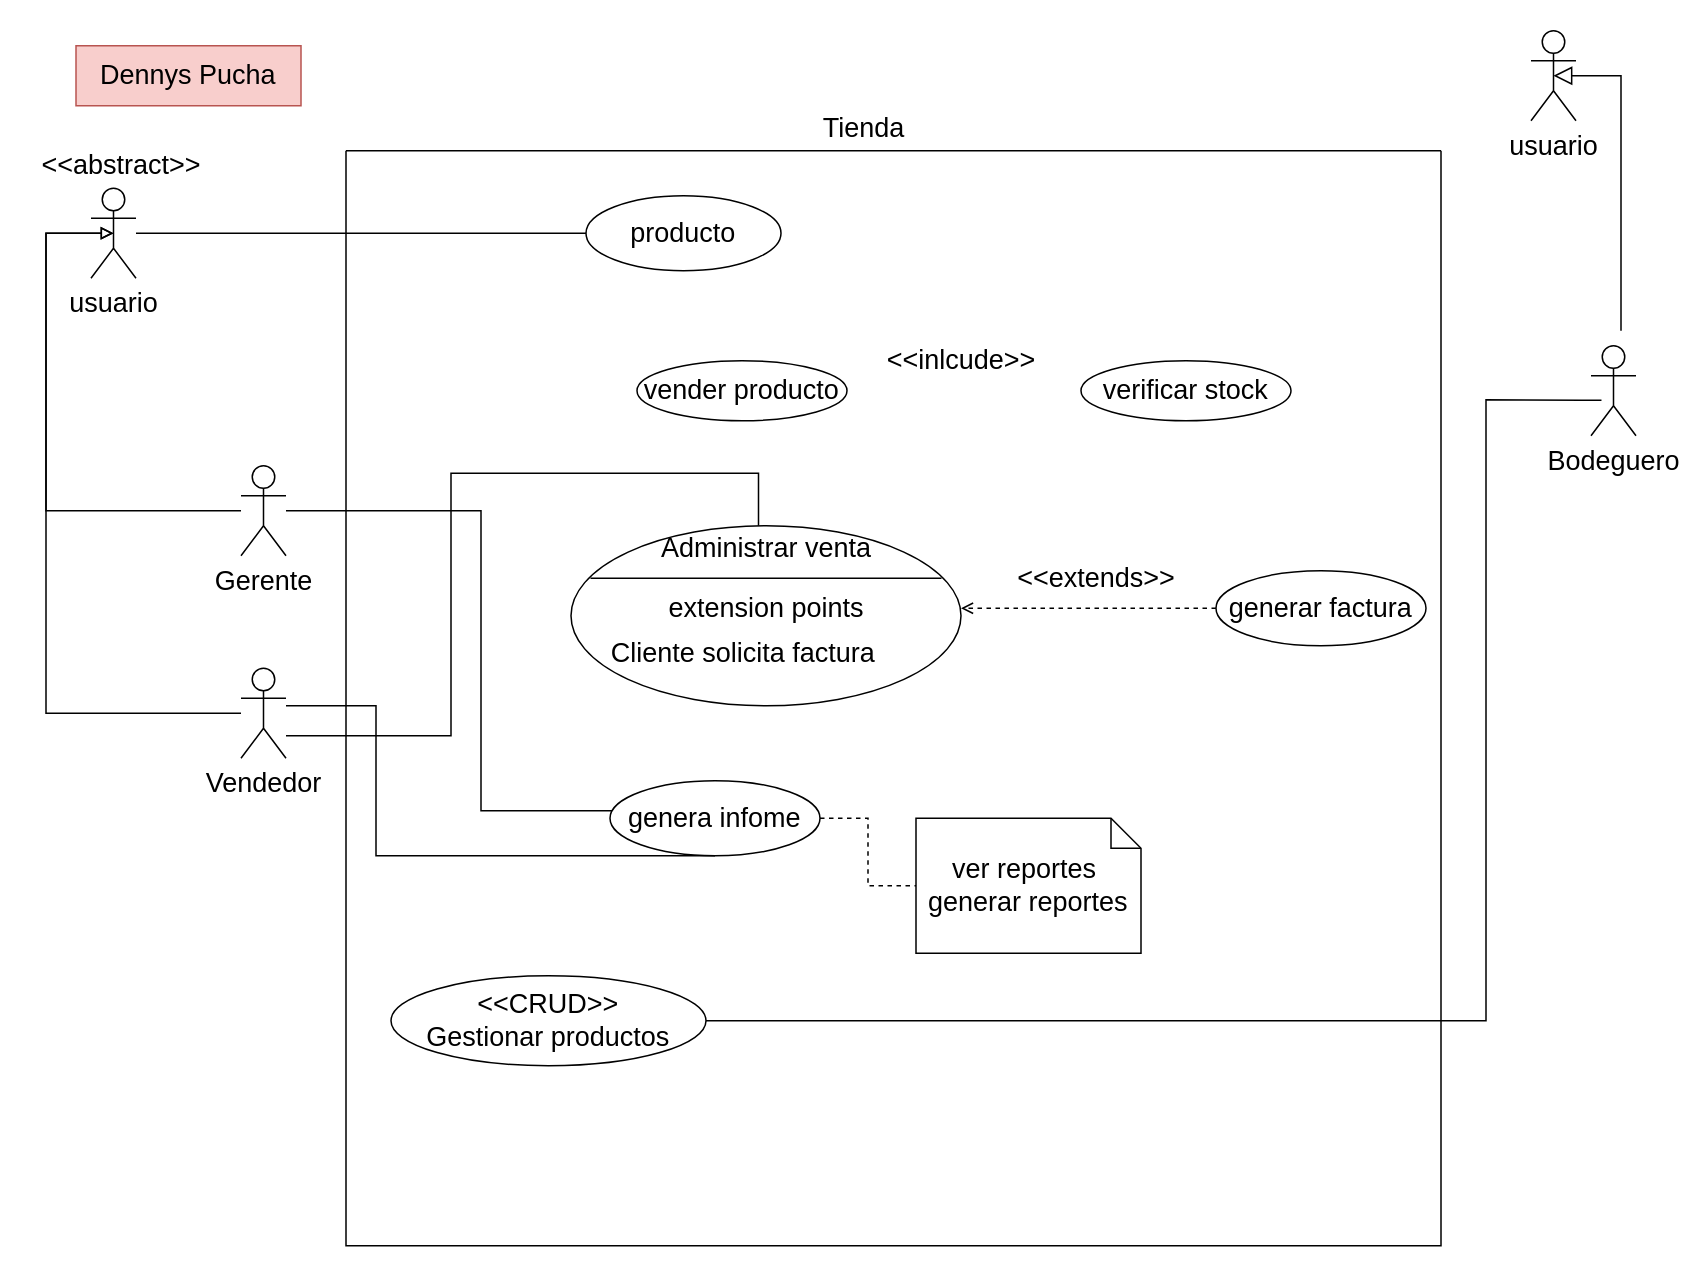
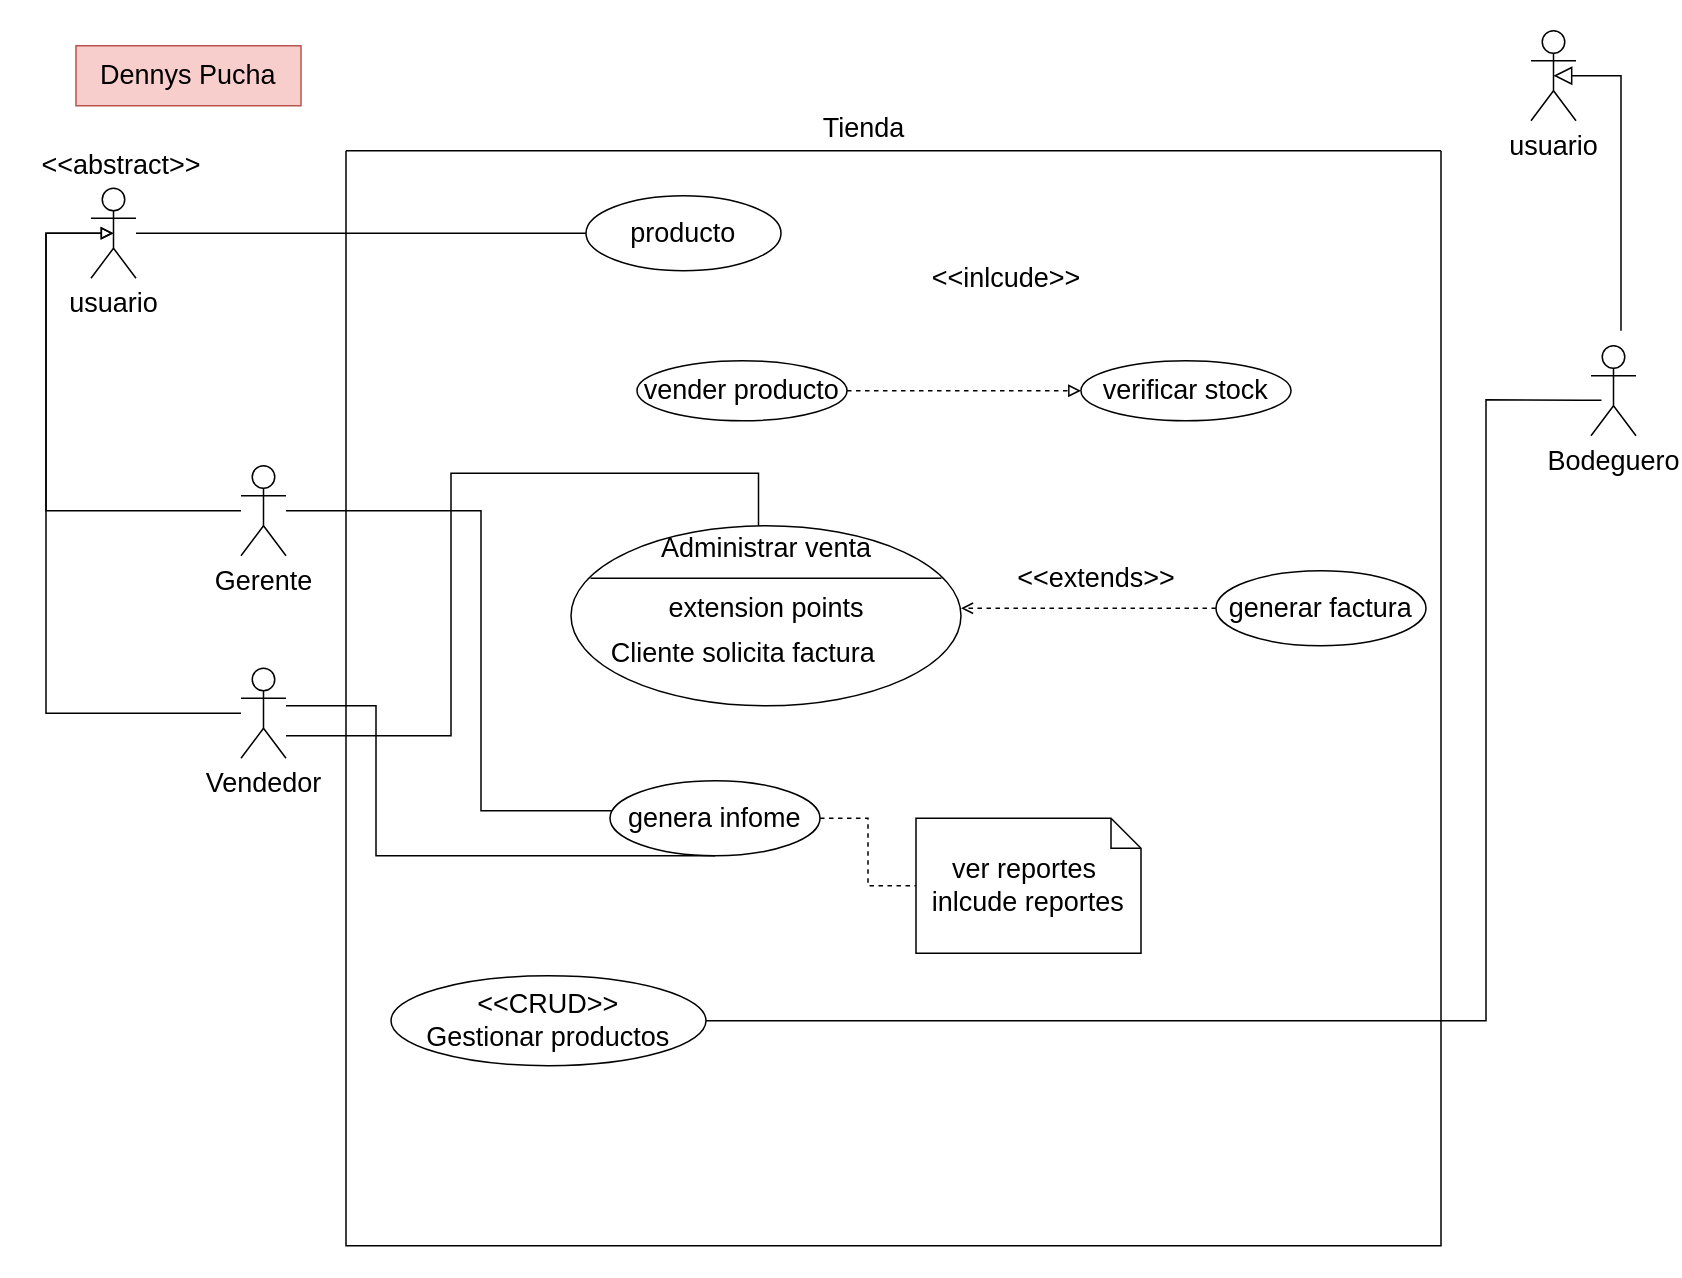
node "<<inlcude>>": moved (961, 361) -> (1006, 278)
edge "vender producto" -> "verificar stock": added
node "ver reportes generar reportes": label "ver reportes generar reportes" -> "ver reportes inlcude reportes"
